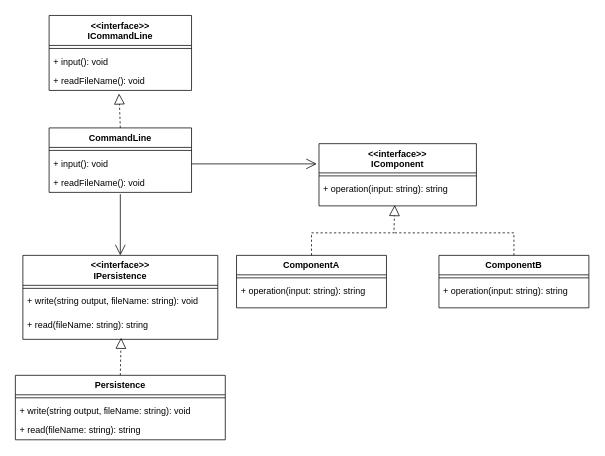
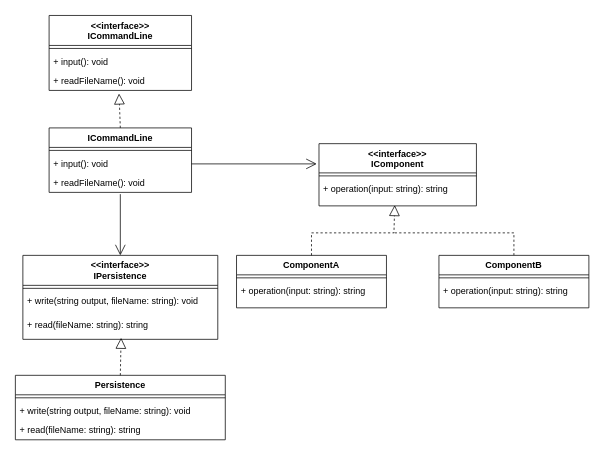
node "CommandLine": label "CommandLine" -> "ICommandLine"
